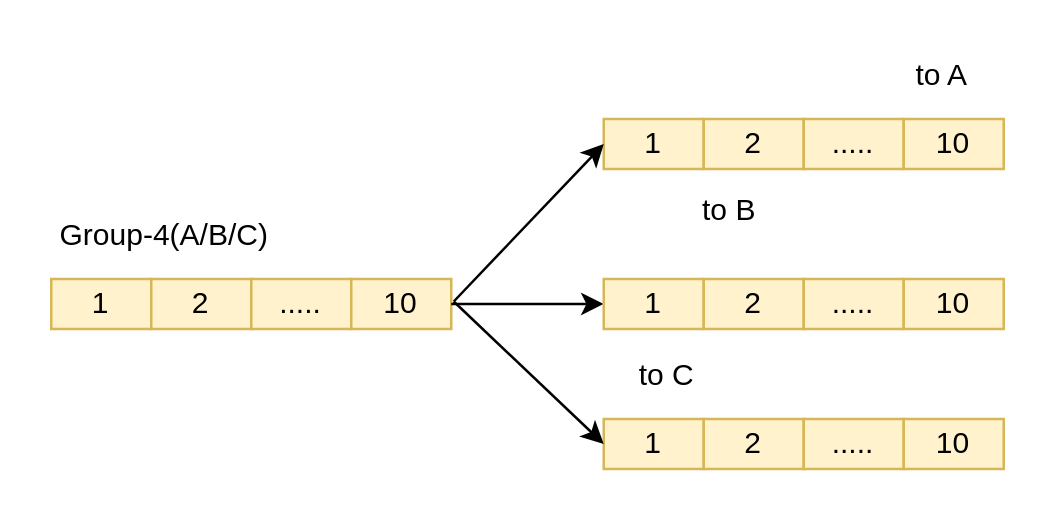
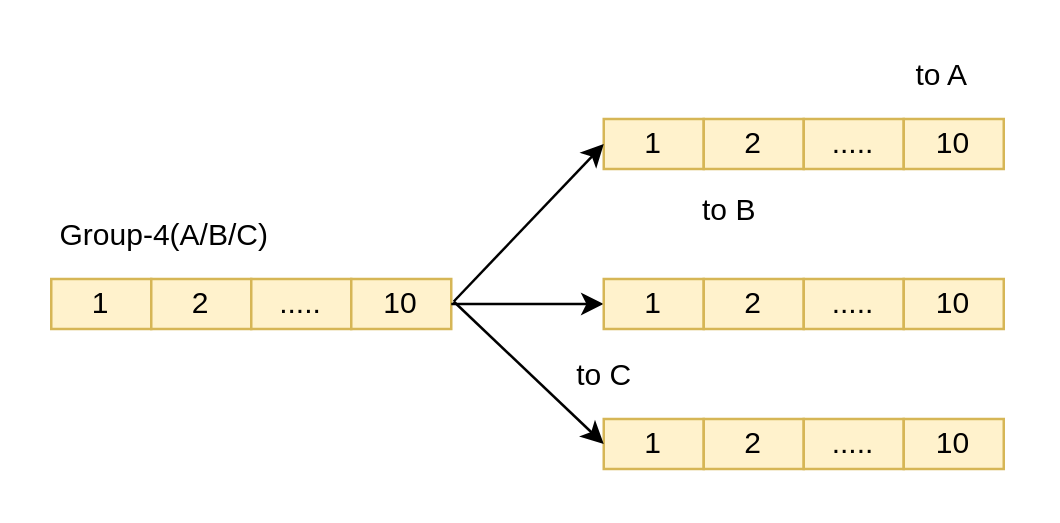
node "to C": moved (668, 376) -> (605, 376)
